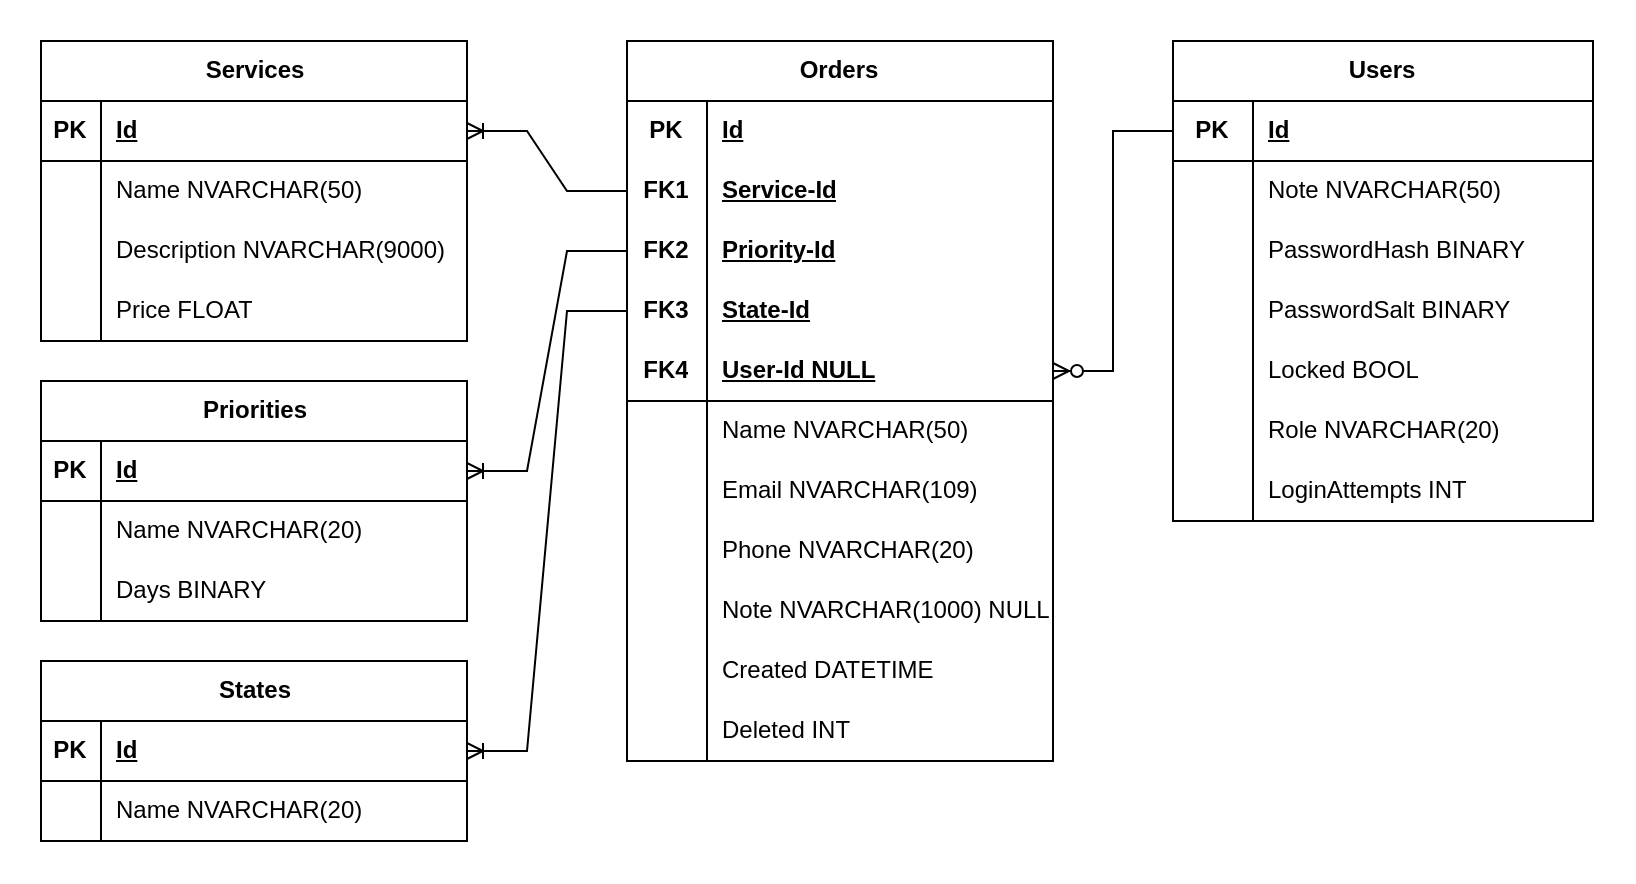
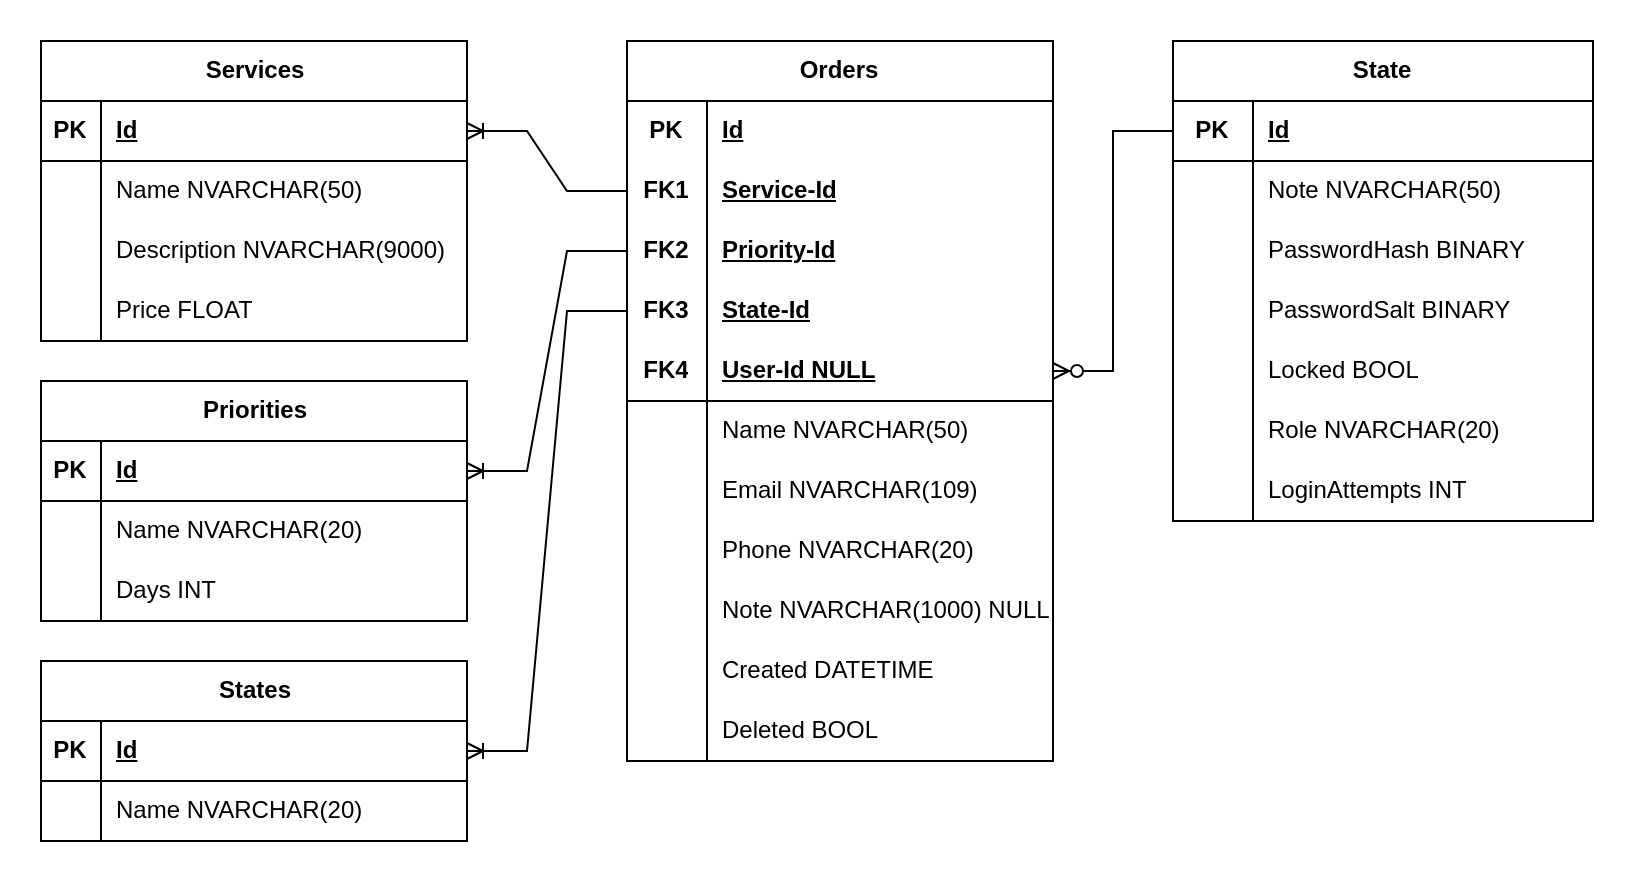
node "Users": label "Users" -> "State"
node "Days BINARY": label "Days BINARY" -> "Days INT"
node "Deleted INT": label "Deleted INT" -> "Deleted BOOL"
